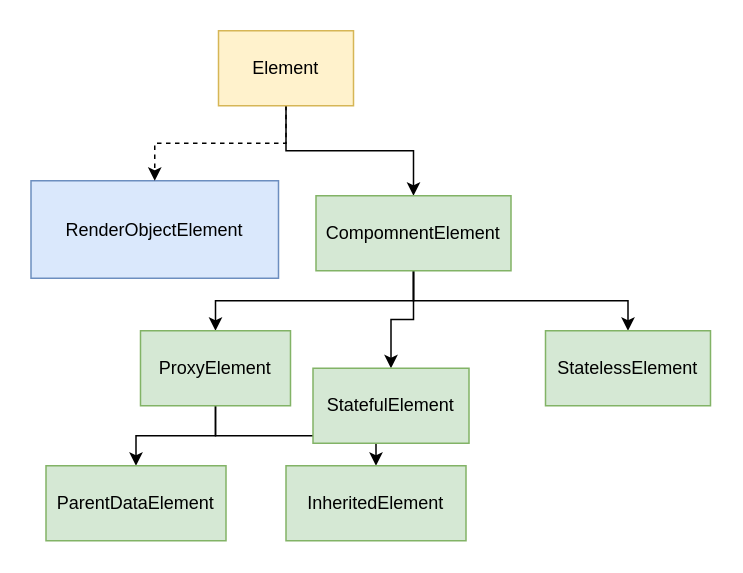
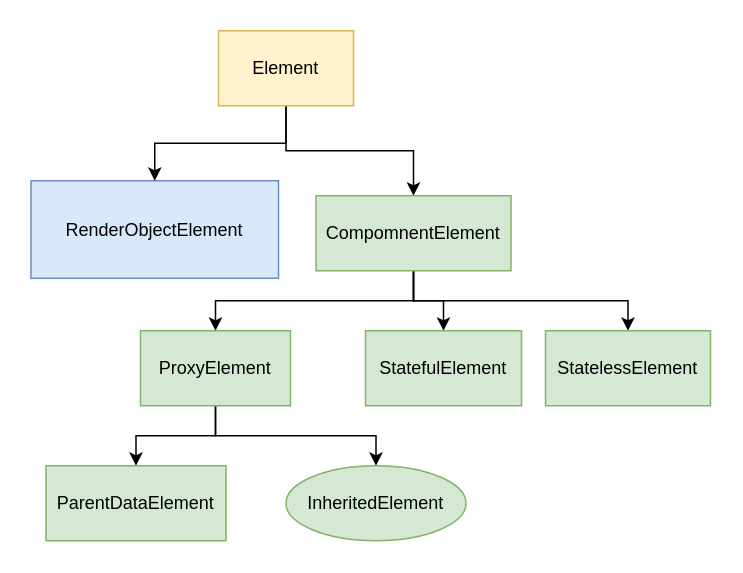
edge "Element" -> "RenderObjectElement": style dashed -> solid
node "StatefulElement": moved (391, 406) -> (443, 368)
node "InheritedElement": shape rectangle -> ellipse
